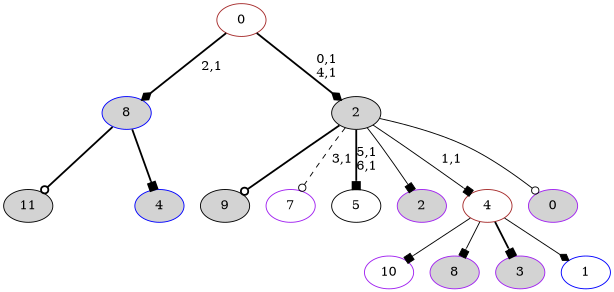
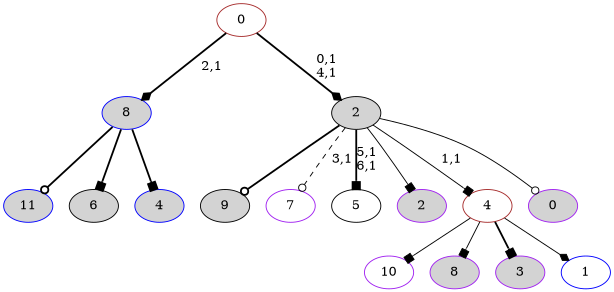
node "11": color black -> blue
node "6": added
